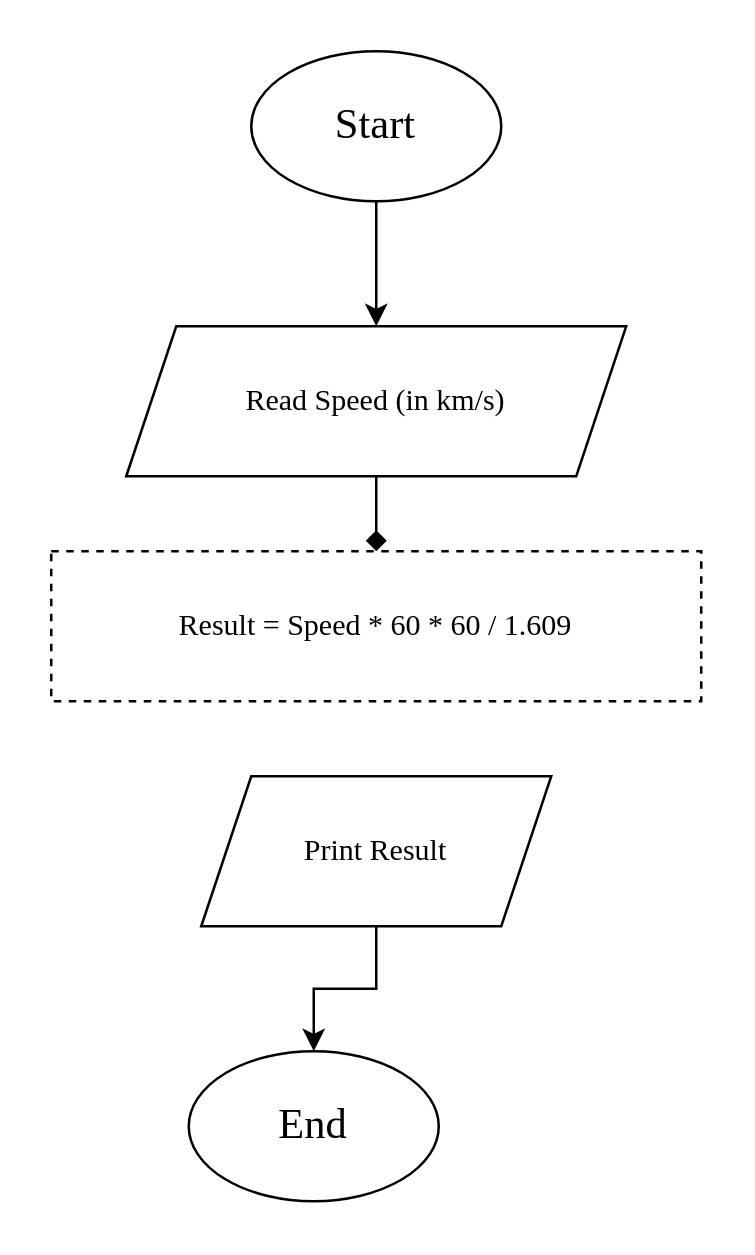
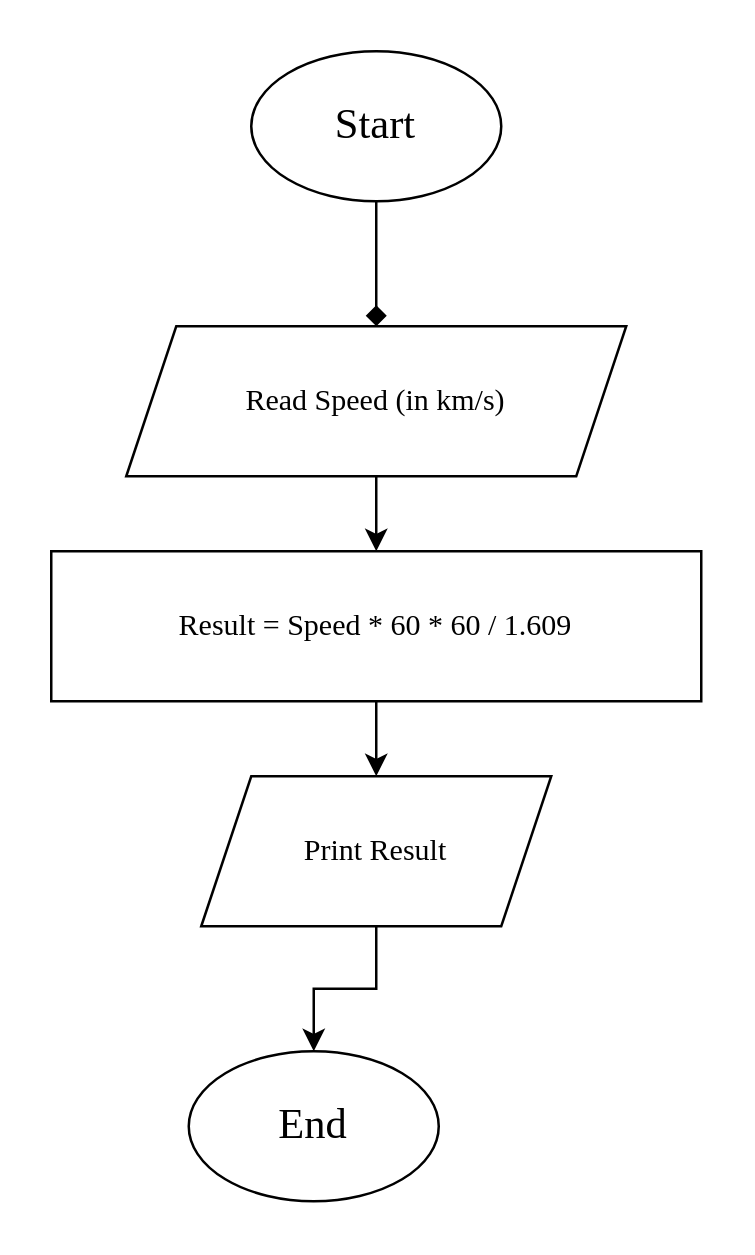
edge "Start" -> "Read Speed (in km/s)": arrowhead classic -> diamond
edge "Read Speed (in km/s)" -> "Result = Speed * 60 * 60 / 1.609": arrowhead diamond -> classic
node "Result = Speed * 60 * 60 / 1.609": style dashed -> solid
edge "Result = Speed * 60 * 60 / 1.609" -> "Print Result": added
